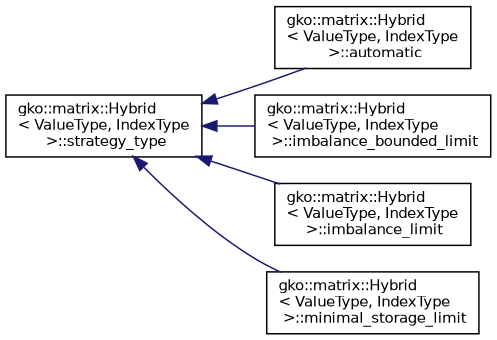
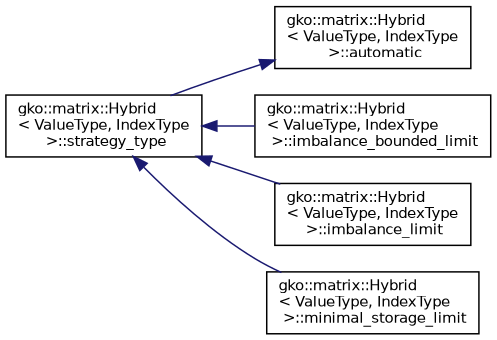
edge "gko::matrix::Hybrid < ValueType, IndexType >::automatic" -> "gko::matrix::Hybrid < ValueType, IndexType >::strategy_type": reversed
